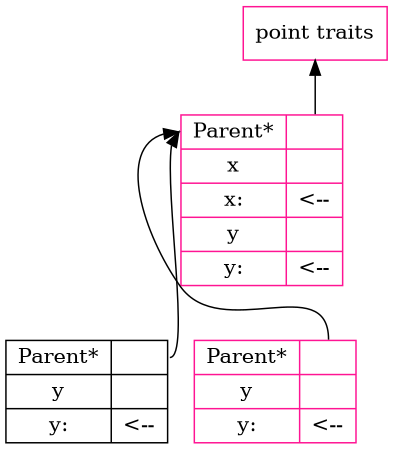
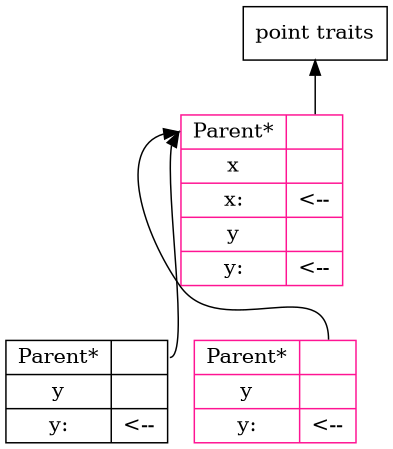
node "point traits": color deeppink -> black
